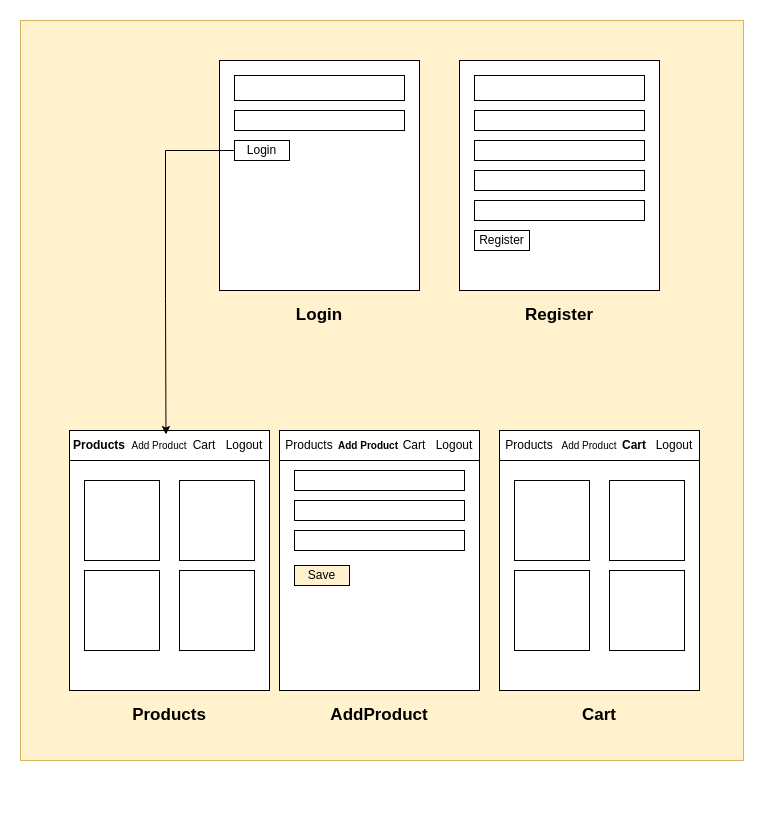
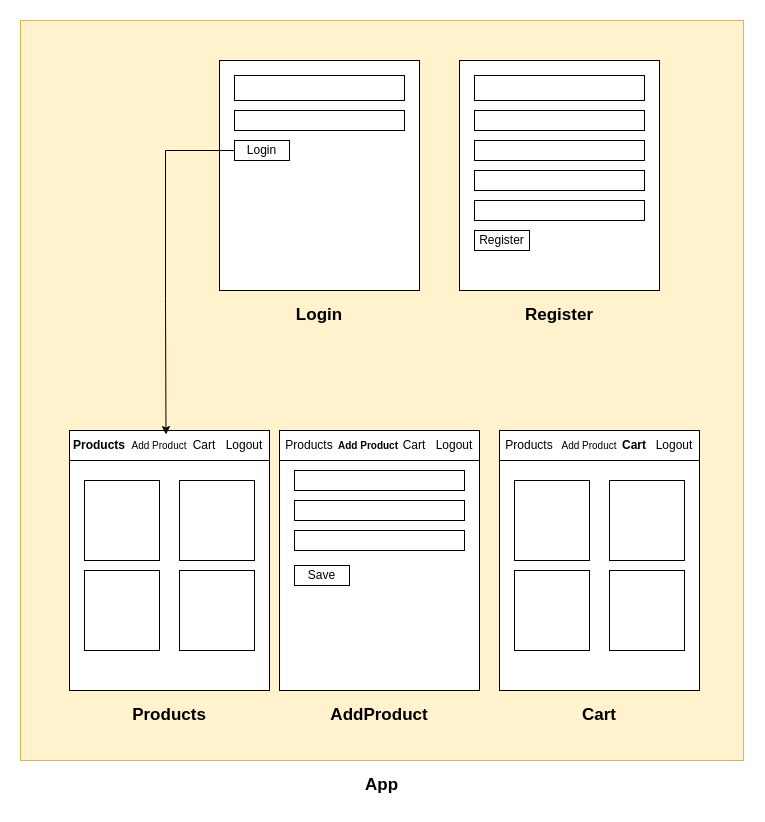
node "Save": fillcolor #fff2cc -> #ffffff
node "App": added
